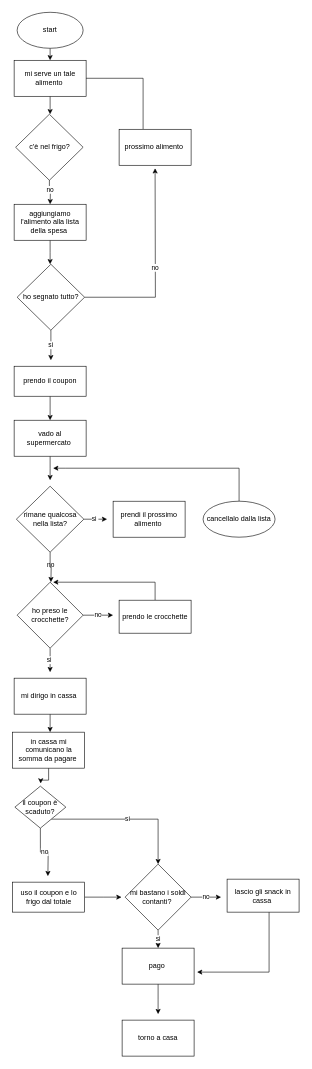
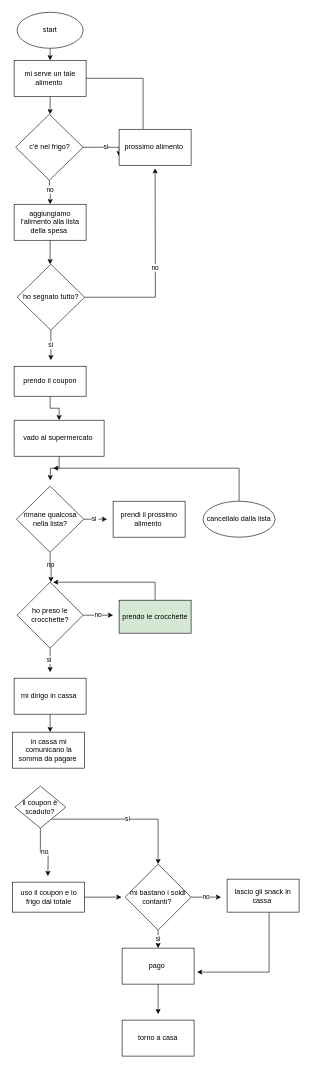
edge "c'è nel frigo?" -> "prossimo alimento": added, label "si"
node "vado al supermercato": size 72x36 -> 90x36
node "prendo le crocchette": fillcolor #ffffff -> #d5e8d4
edge "in cassa mi comunicano la somma da pagare" -> "il coupon è scaduto?": removed
